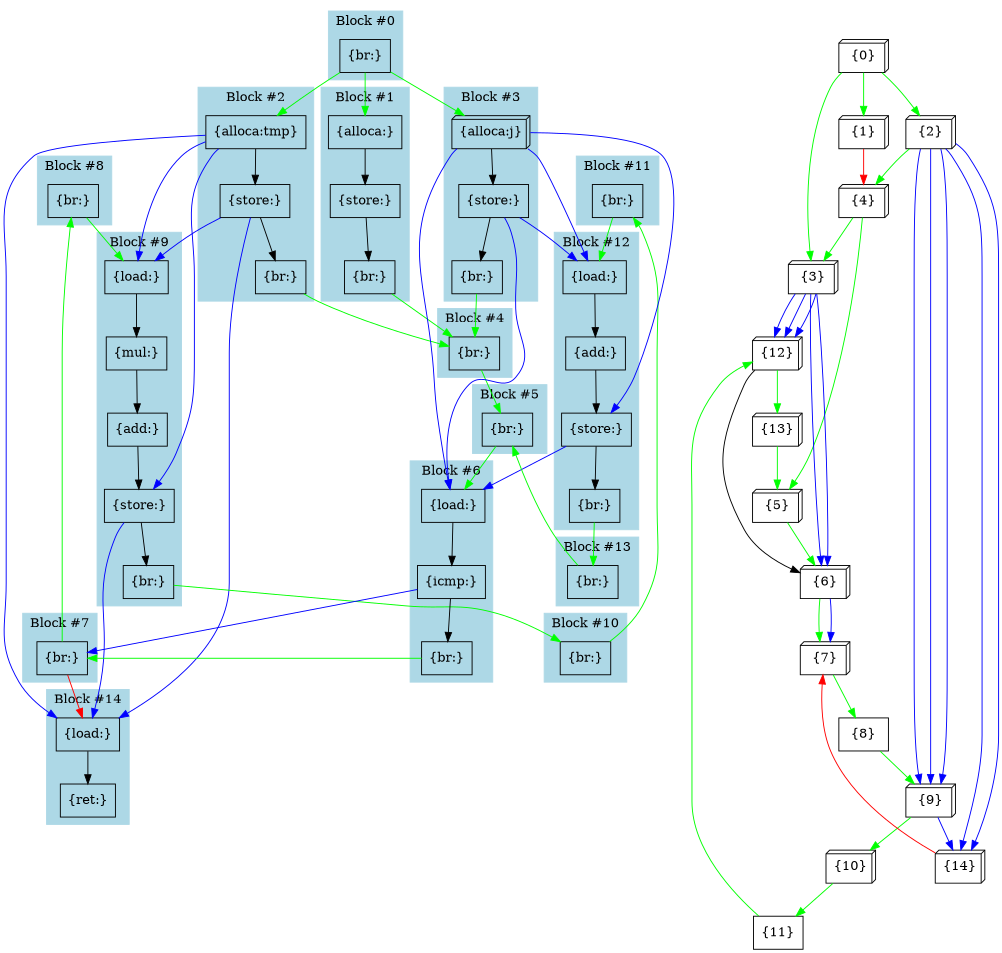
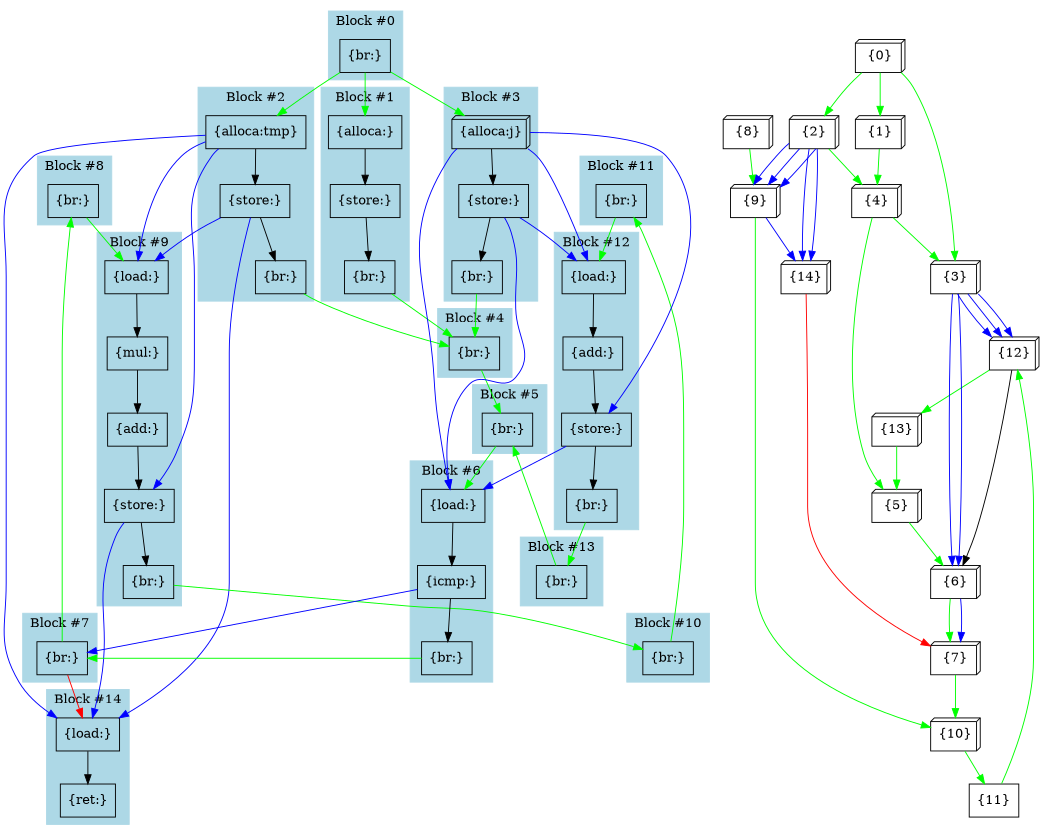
edge "{1}" -> "{4}": color red -> green
edge "{7}" -> "{8}": now "{7}" -> "{10}"
node "{8}": shape box -> box3d
